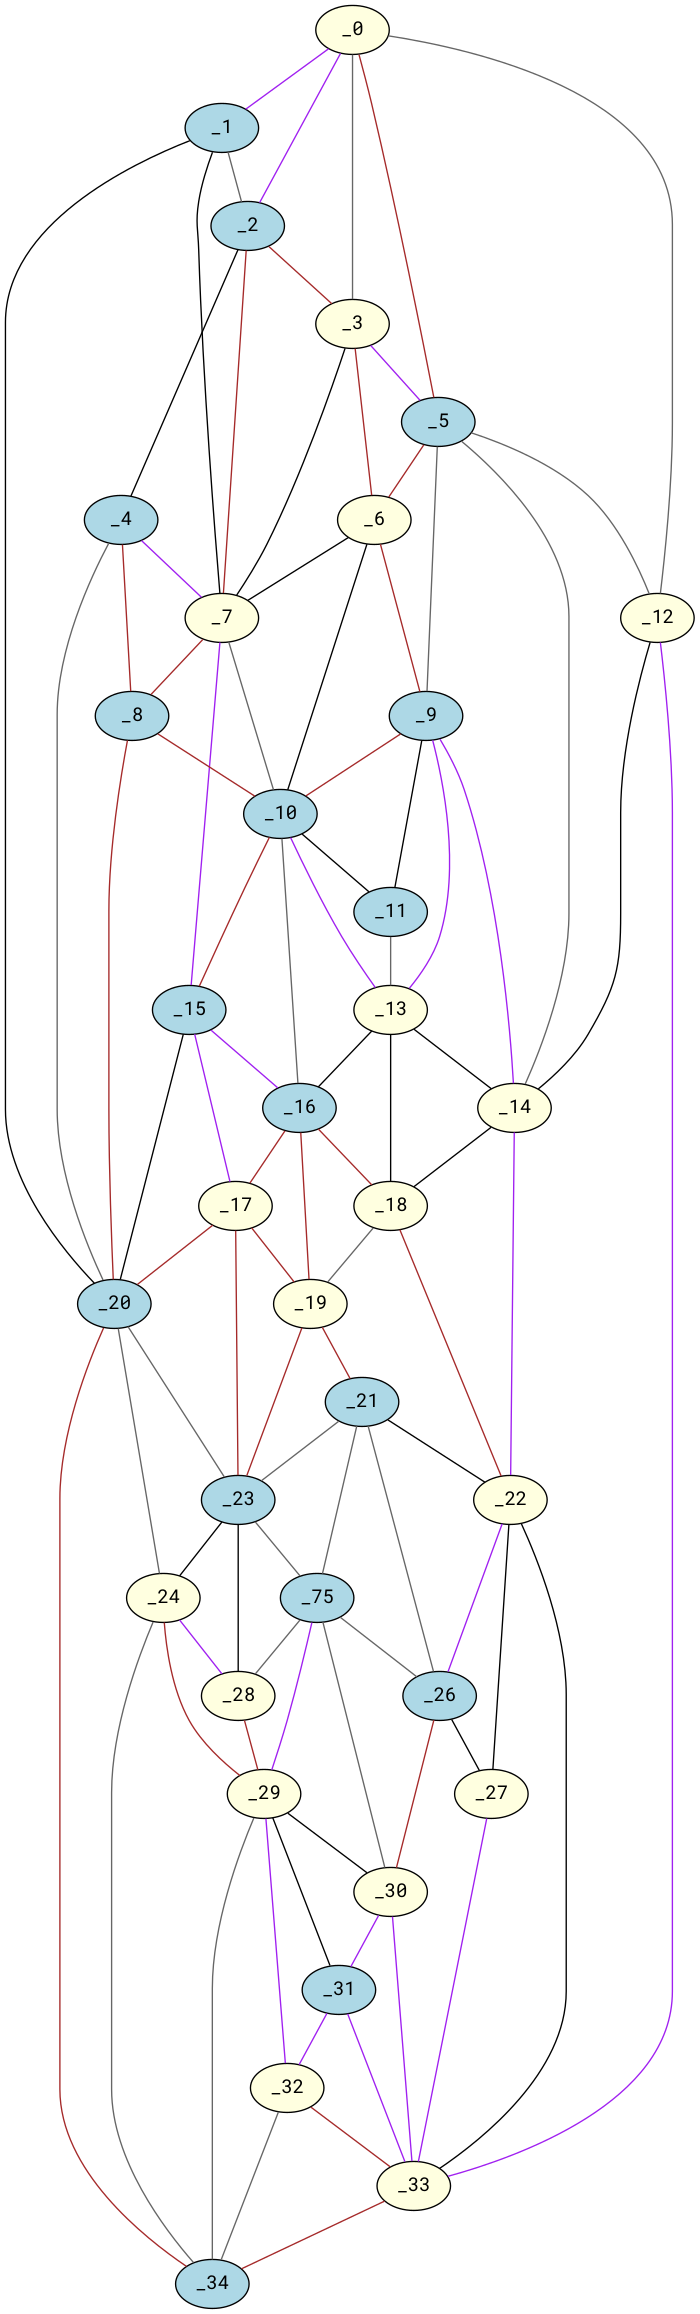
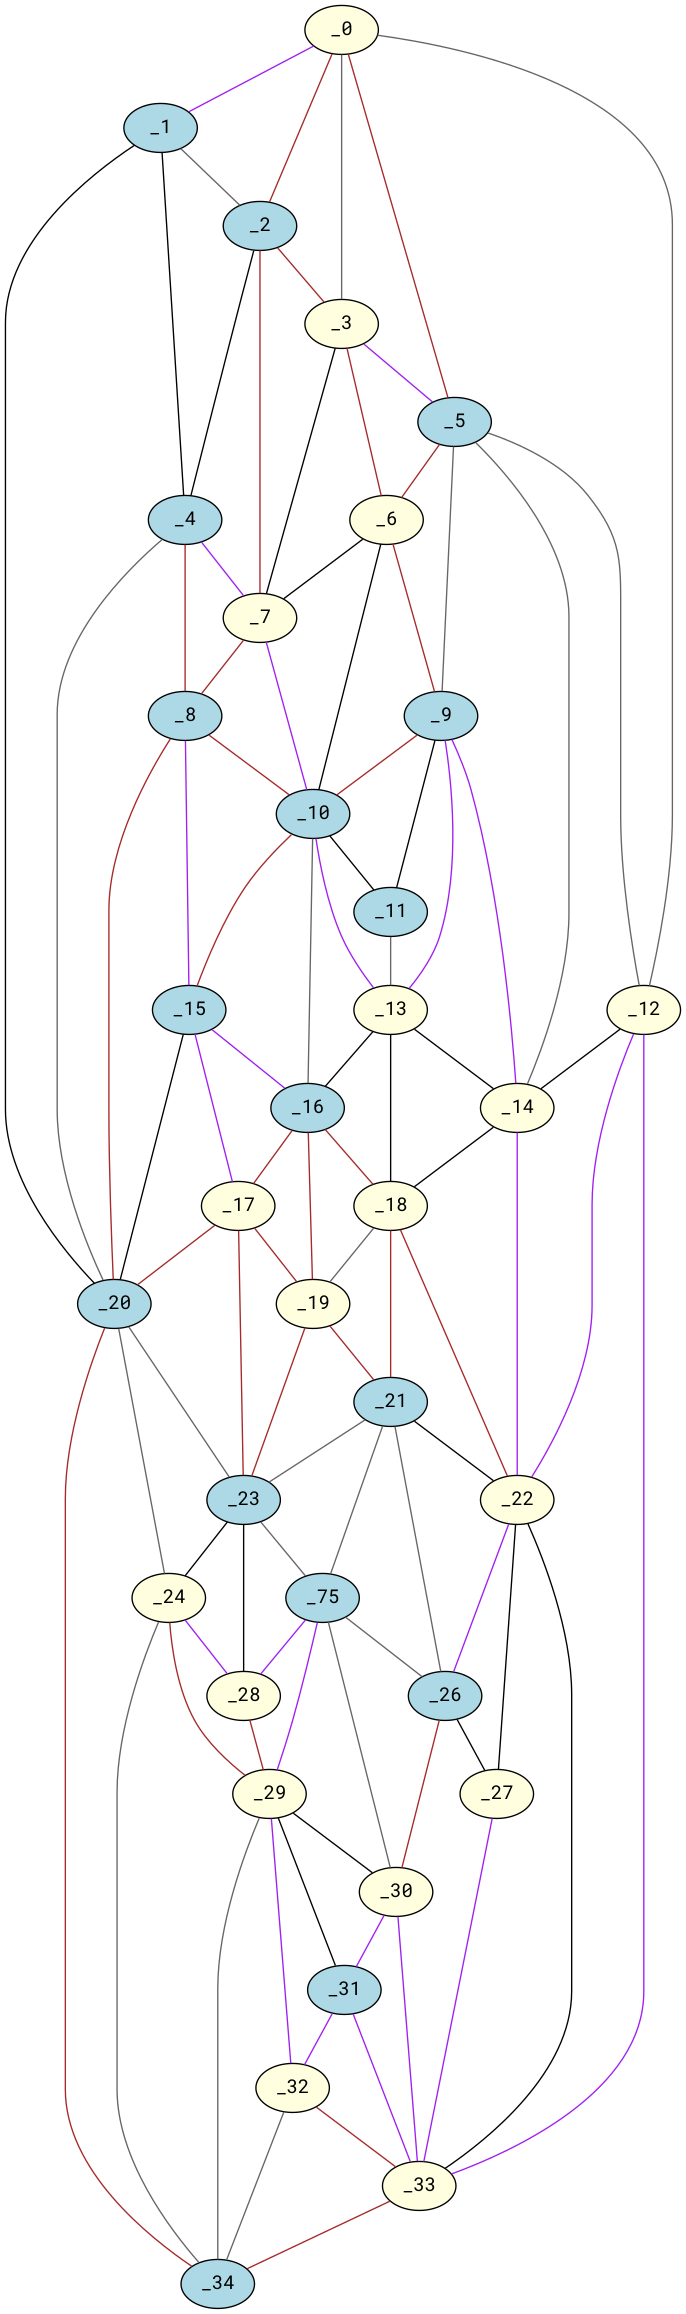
edge "_0" -- "_2": color purple -> brown
edge "_1" -- "_7": now "_1" -- "_4"
edge "_7" -- "_10": color gray40 -> purple
edge "_7" -- "_15": now "_8" -- "_15"
edge "_12" -- "_22": added
edge "_18" -- "_21": added
edge "_75" -- "_28": color gray40 -> purple
